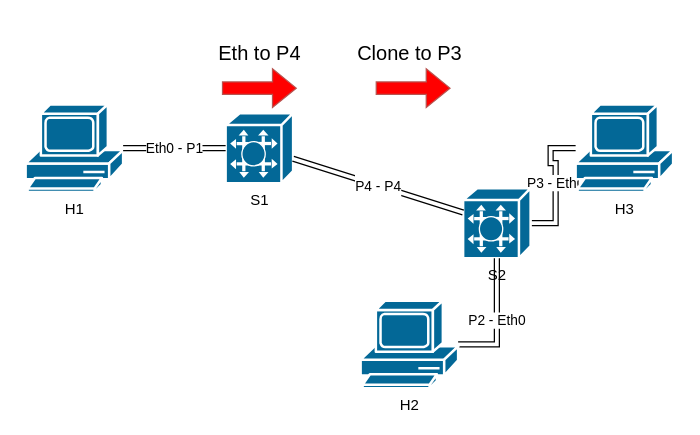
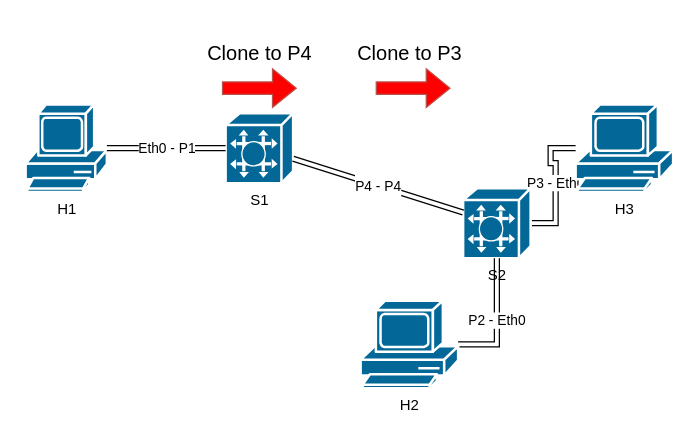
node "Eth to P4": label "Eth to P4" -> "Clone to P4"
node "H1": size 98x88 -> 81x88
